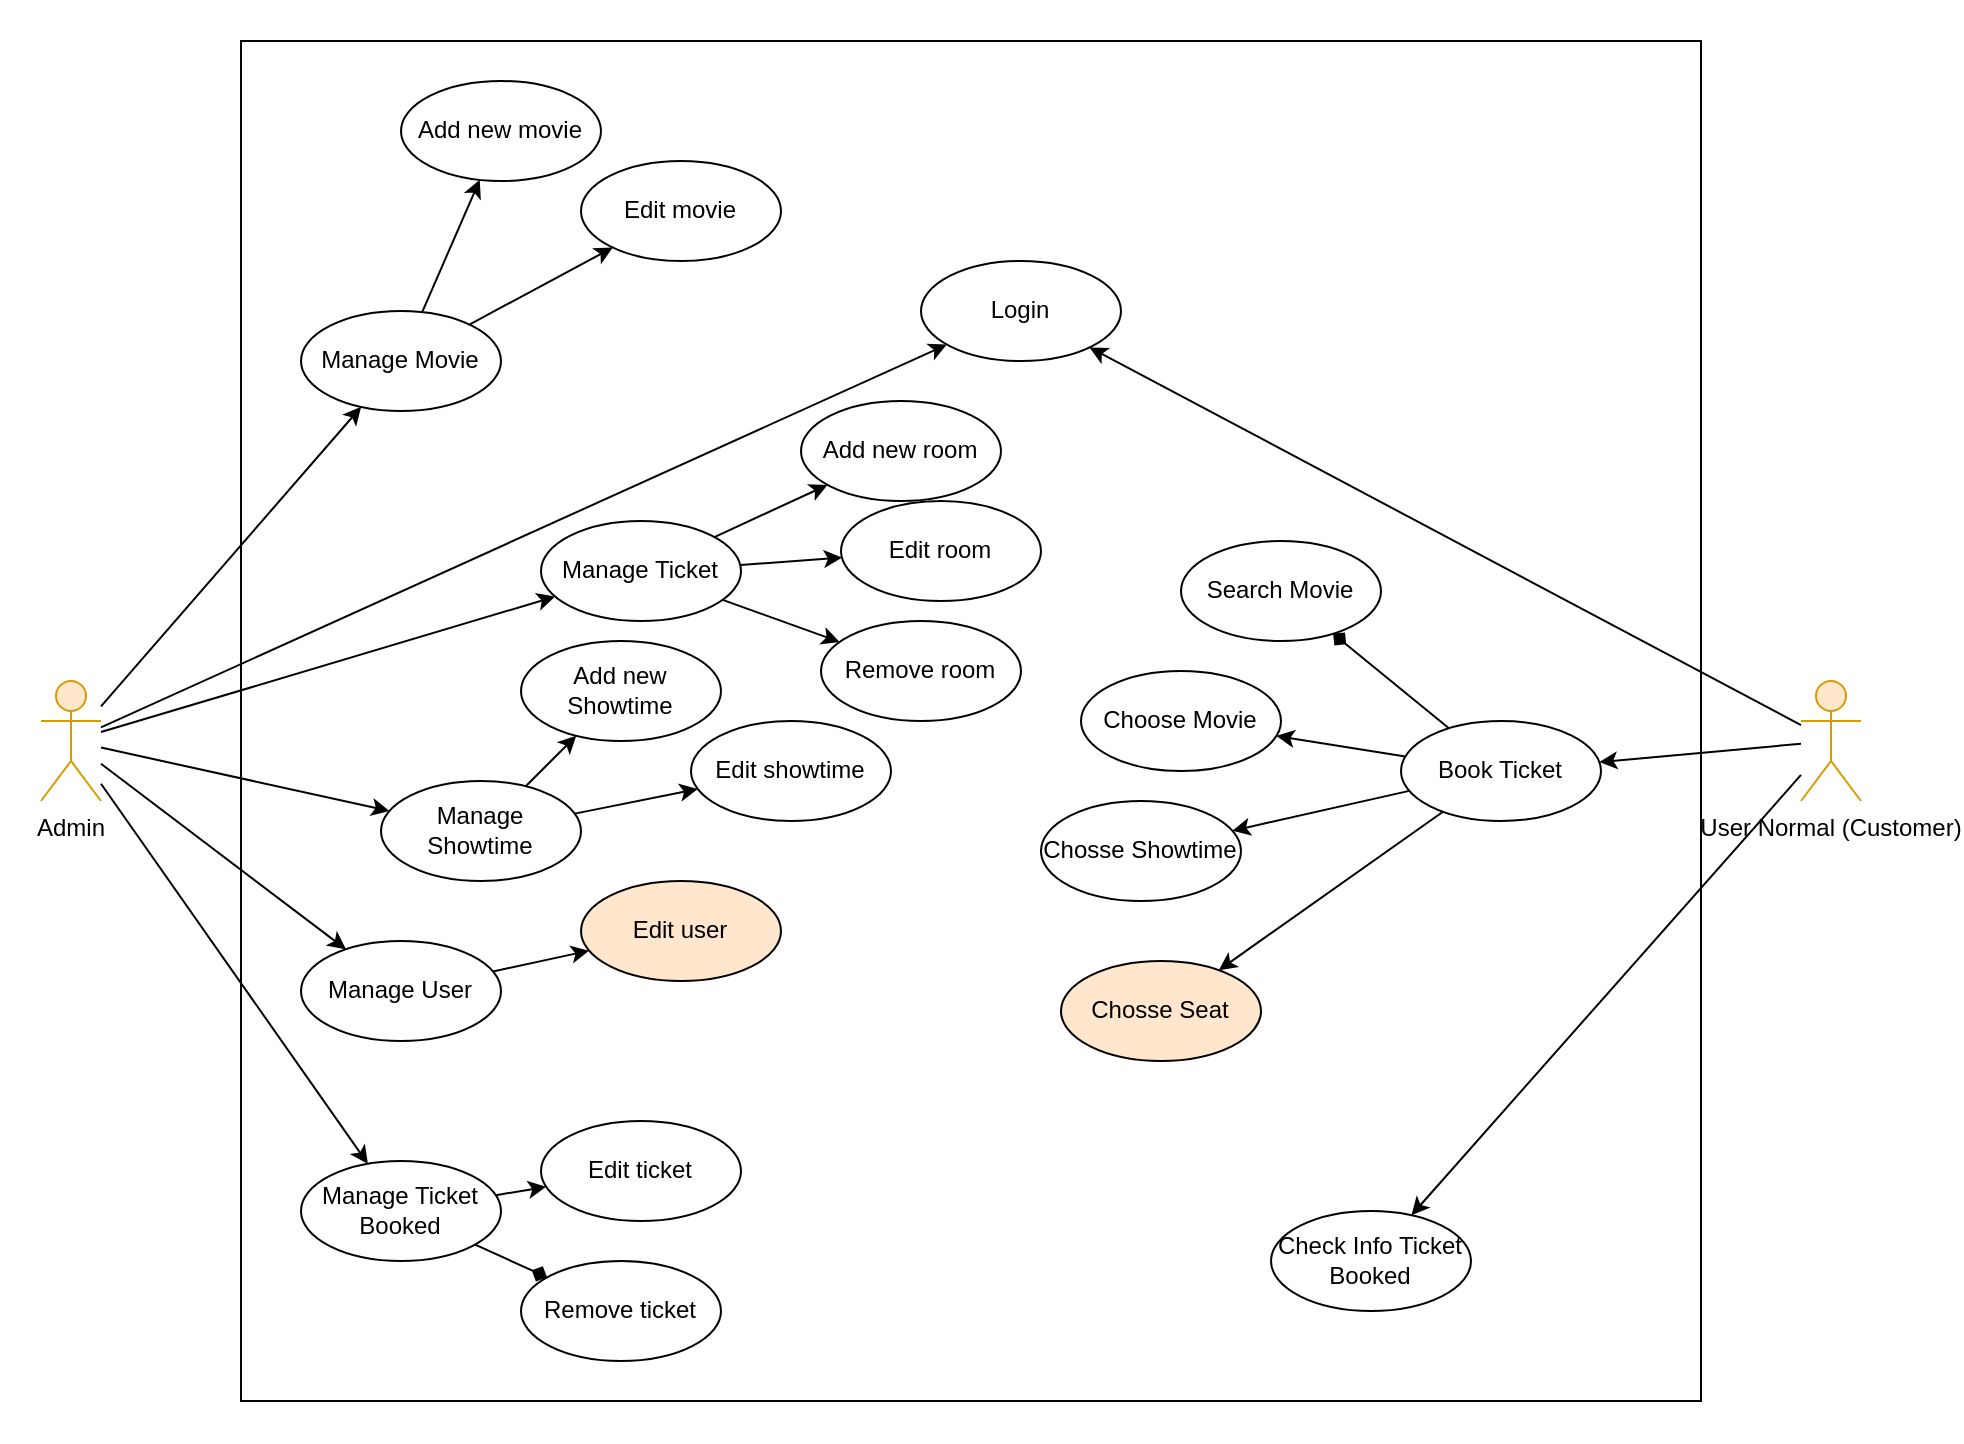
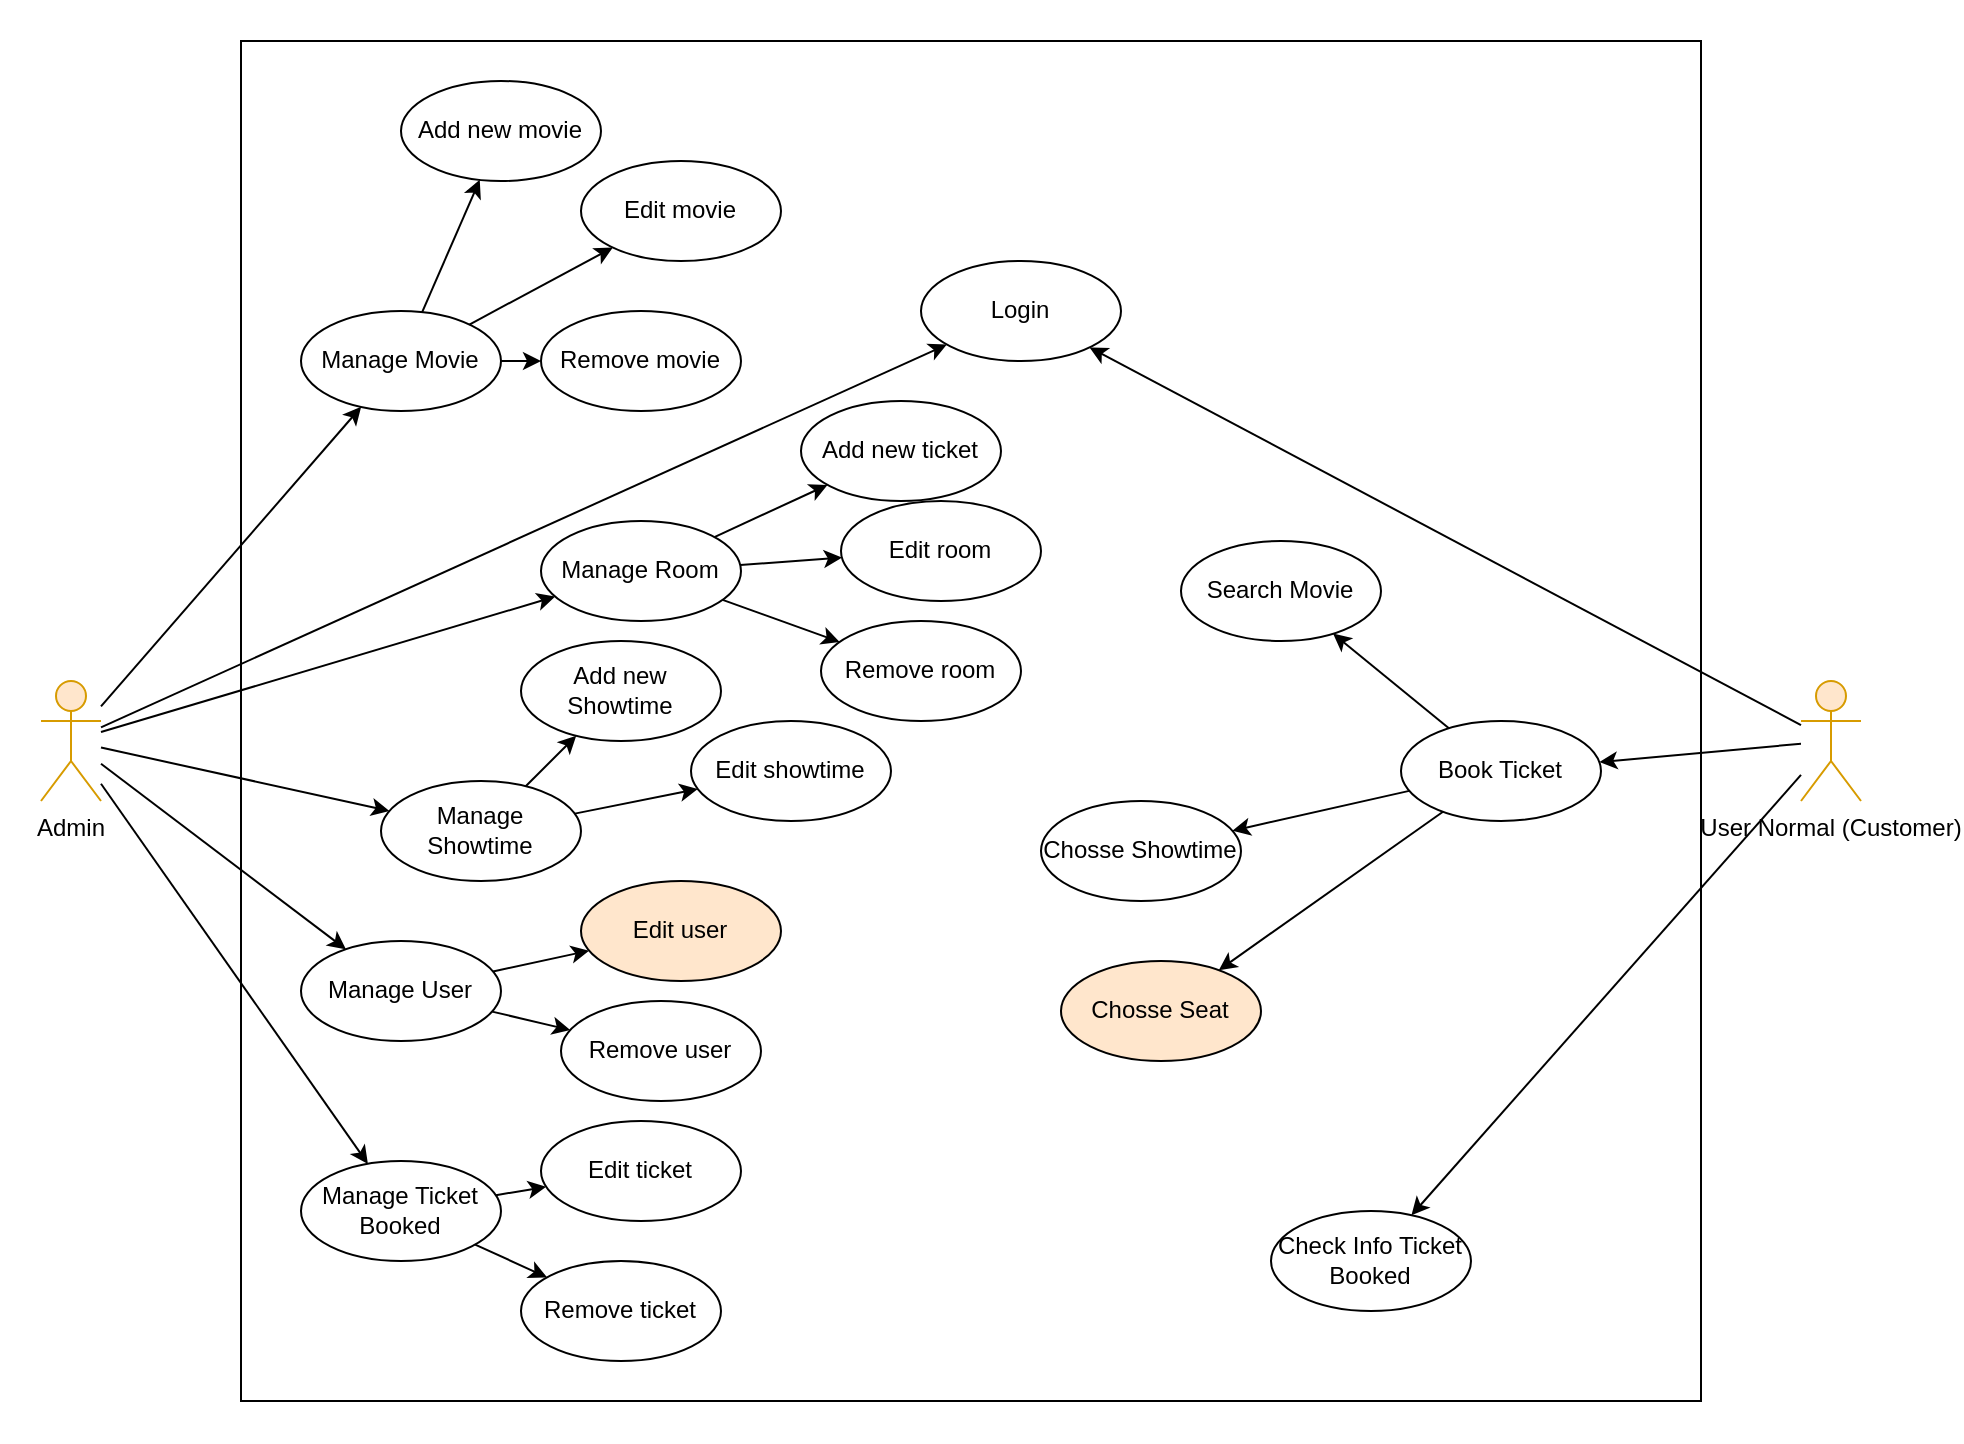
edge "Manage Movie" -> "Remove movie": added
node "Remove movie": added
node "Add new room": label "Add new room" -> "Add new ticket"
node "Manage Ticket": label "Manage Ticket" -> "Manage Room"
edge "Book Ticket" -> "Search Movie": arrowhead diamond -> classic
node "Choose Movie": removed
edge "Book Ticket" -> "Choose Movie": removed
edge "Manage User" -> "Remove user": added
node "Remove user": added
edge "Manage Ticket Booked" -> "Remove ticket": arrowhead diamond -> classic
